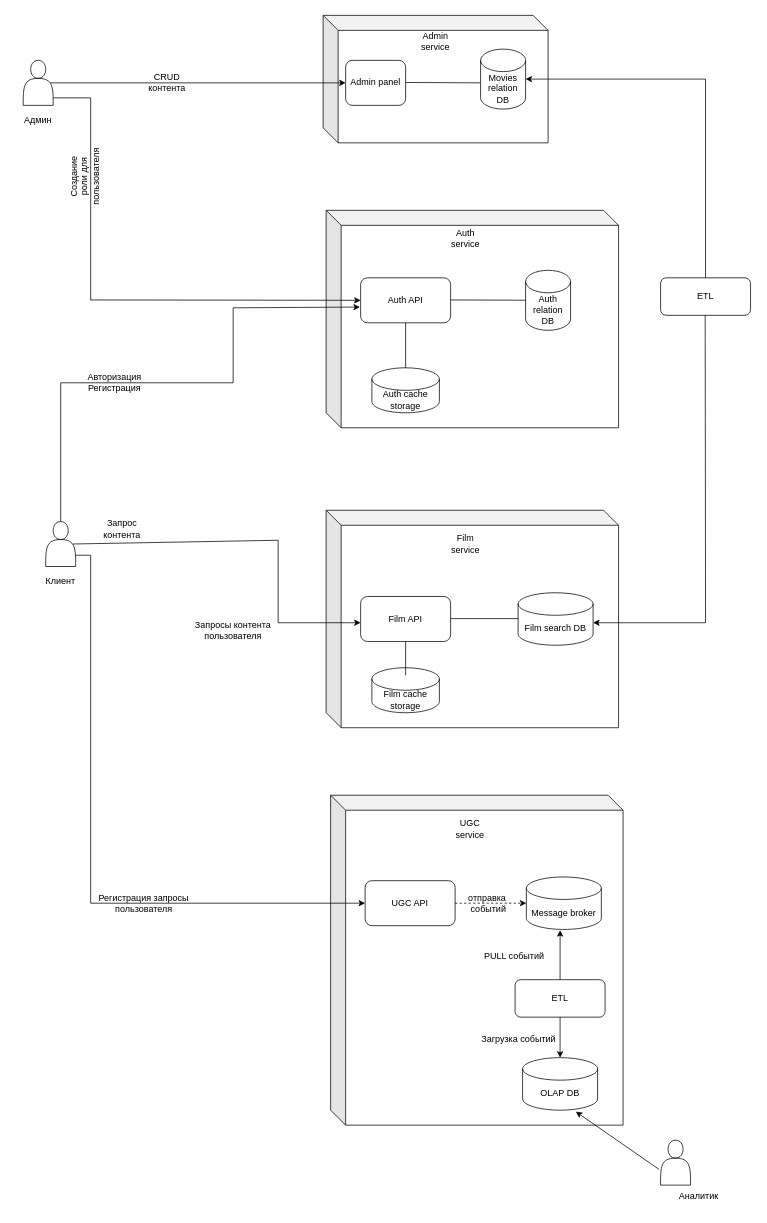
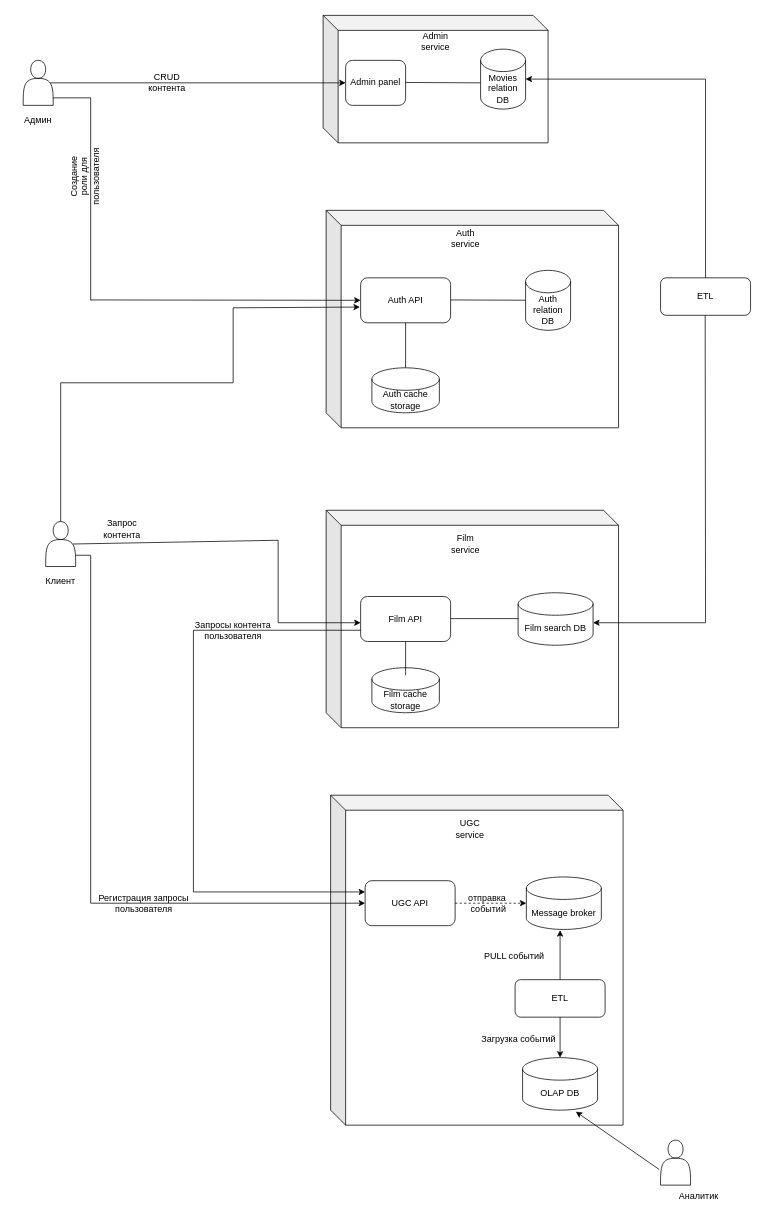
node "Авторизация Регистрация": removed
edge "Film API" -> "UGC API": added
